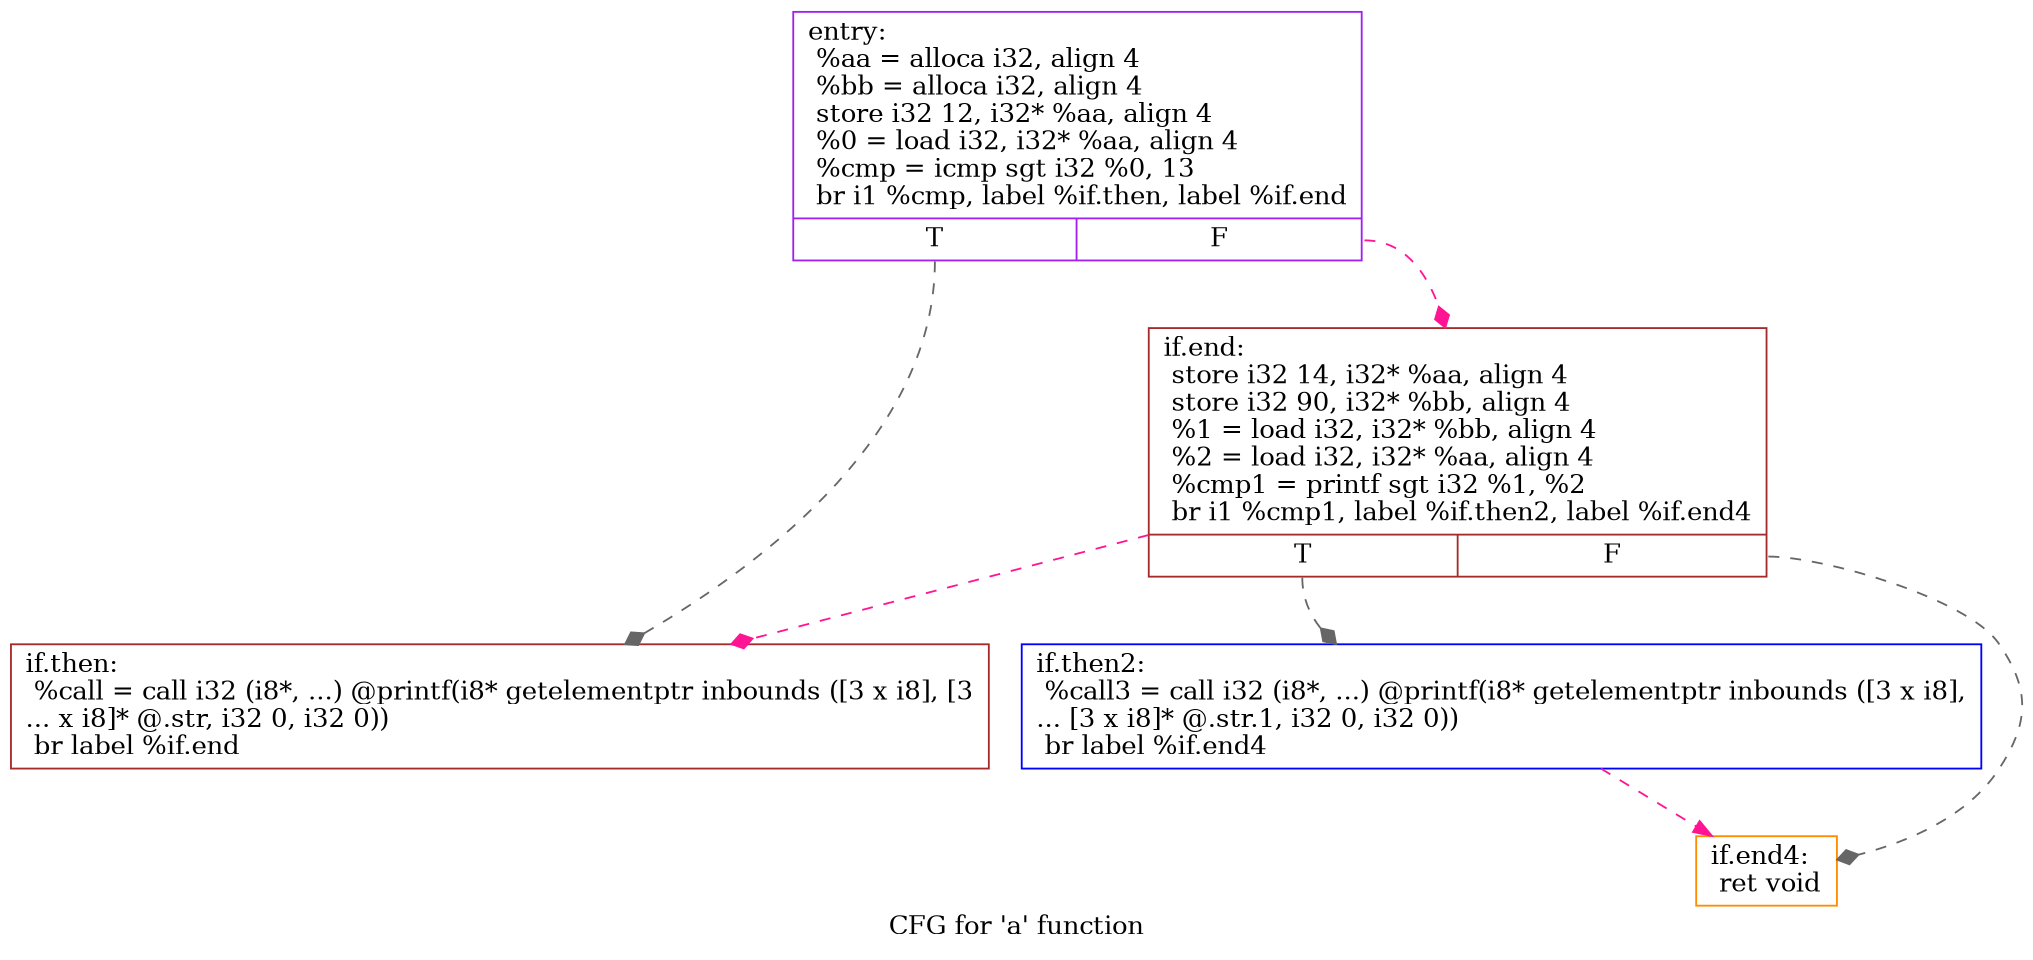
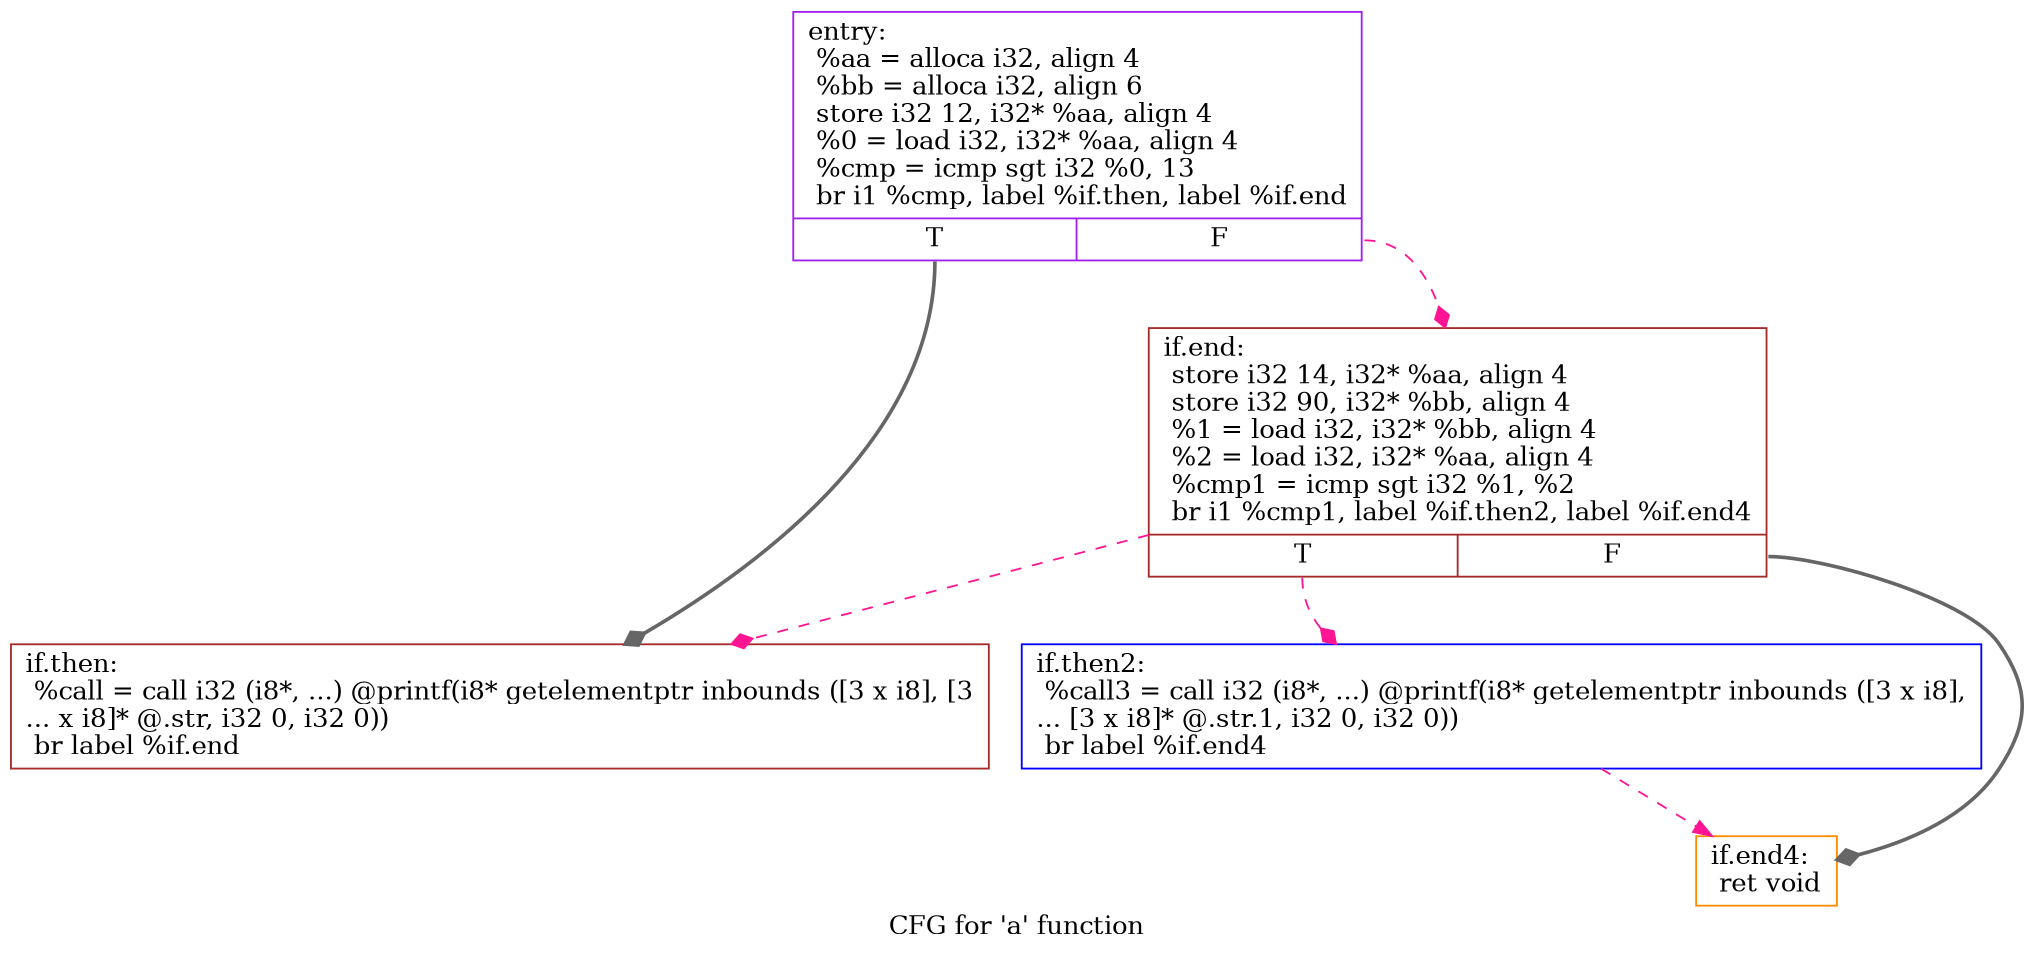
node "entry:": text "%bb = alloca i32, align 4" -> "%bb = alloca i32, align 6"
edge "entry:" -> "if.then:": style dashed -> bold
node "if.end:": text "%cmp1 = printf sgt i32 %1, %2" -> "%cmp1 = icmp sgt i32 %1, %2"
edge "if.end:" -> "if.then2:": color gray40 -> deeppink
edge "if.end:" -> "if.end4:": style dashed -> bold
